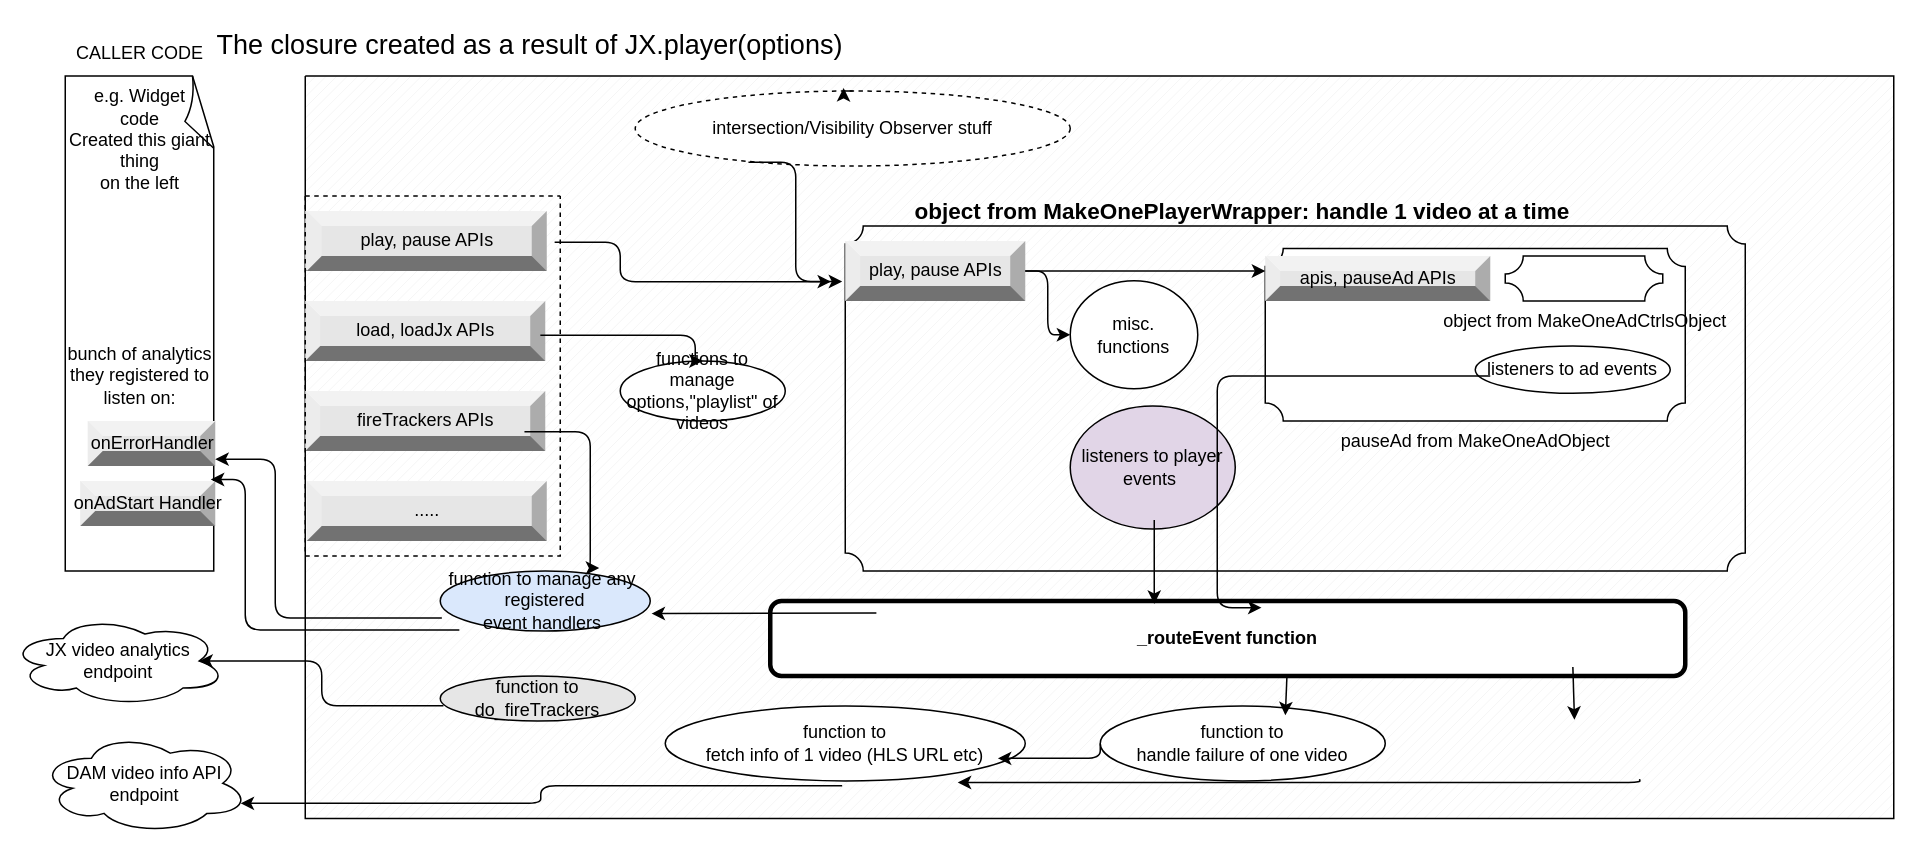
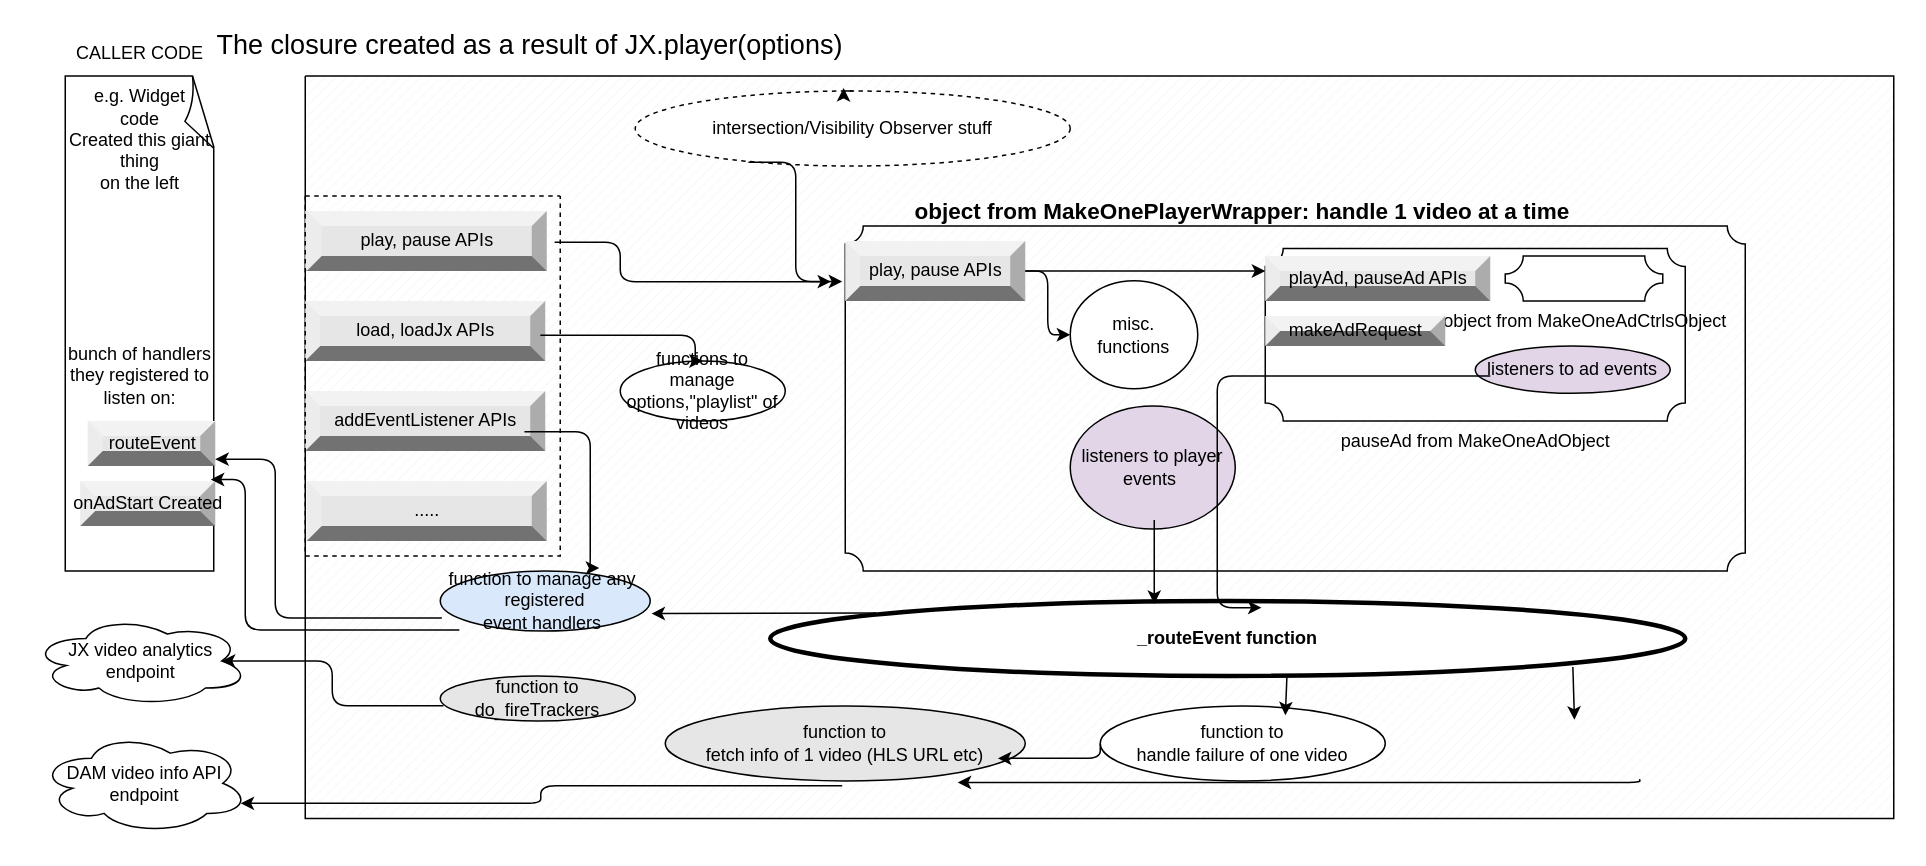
node "apis, pauseAd APIs": label "apis, pauseAd APIs" -> "playAd, pauseAd APIs"
node "makeAdRequest": added
node "listeners to ad events": fillcolor #ffffff -> #e1d5e7
node "bunch of analytics they registered to listen on:": label "bunch of analytics they registered to listen on:" -> "bunch of handlers they registered to listen on:"
node "fireTrackers APIs": label "fireTrackers APIs" -> "addEventListener APIs"
node "onErrorHandler": label "onErrorHandler" -> "routeEvent"
node "onAdStart Handler": label "onAdStart Handler" -> "onAdStart Created"
node "_routeEvent function": shape rounded rectangle -> ellipse
node "JX video analytics endpoint": moved (118, 661) -> (140, 661)
node "function to fetch info of 1 video (HLS URL etc)": fillcolor #ffffff -> #e6e6e6
